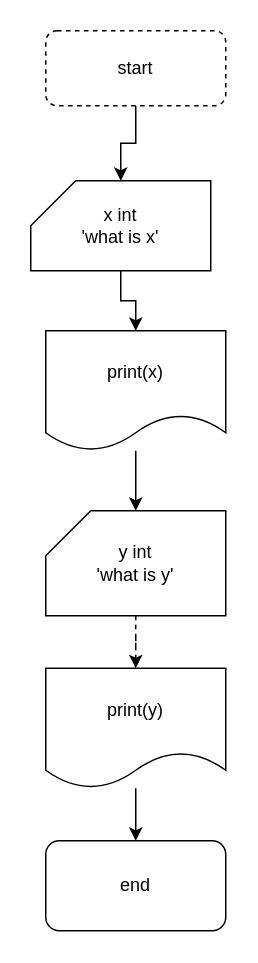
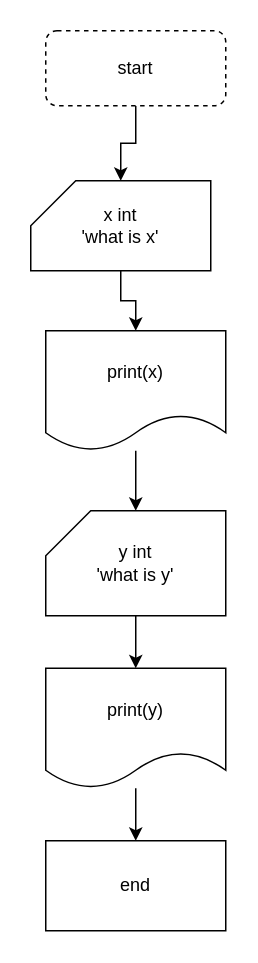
edge "y int 'what is y'" -> "print(y)": style dashed -> solid
node "end": shape rounded rectangle -> rectangle
